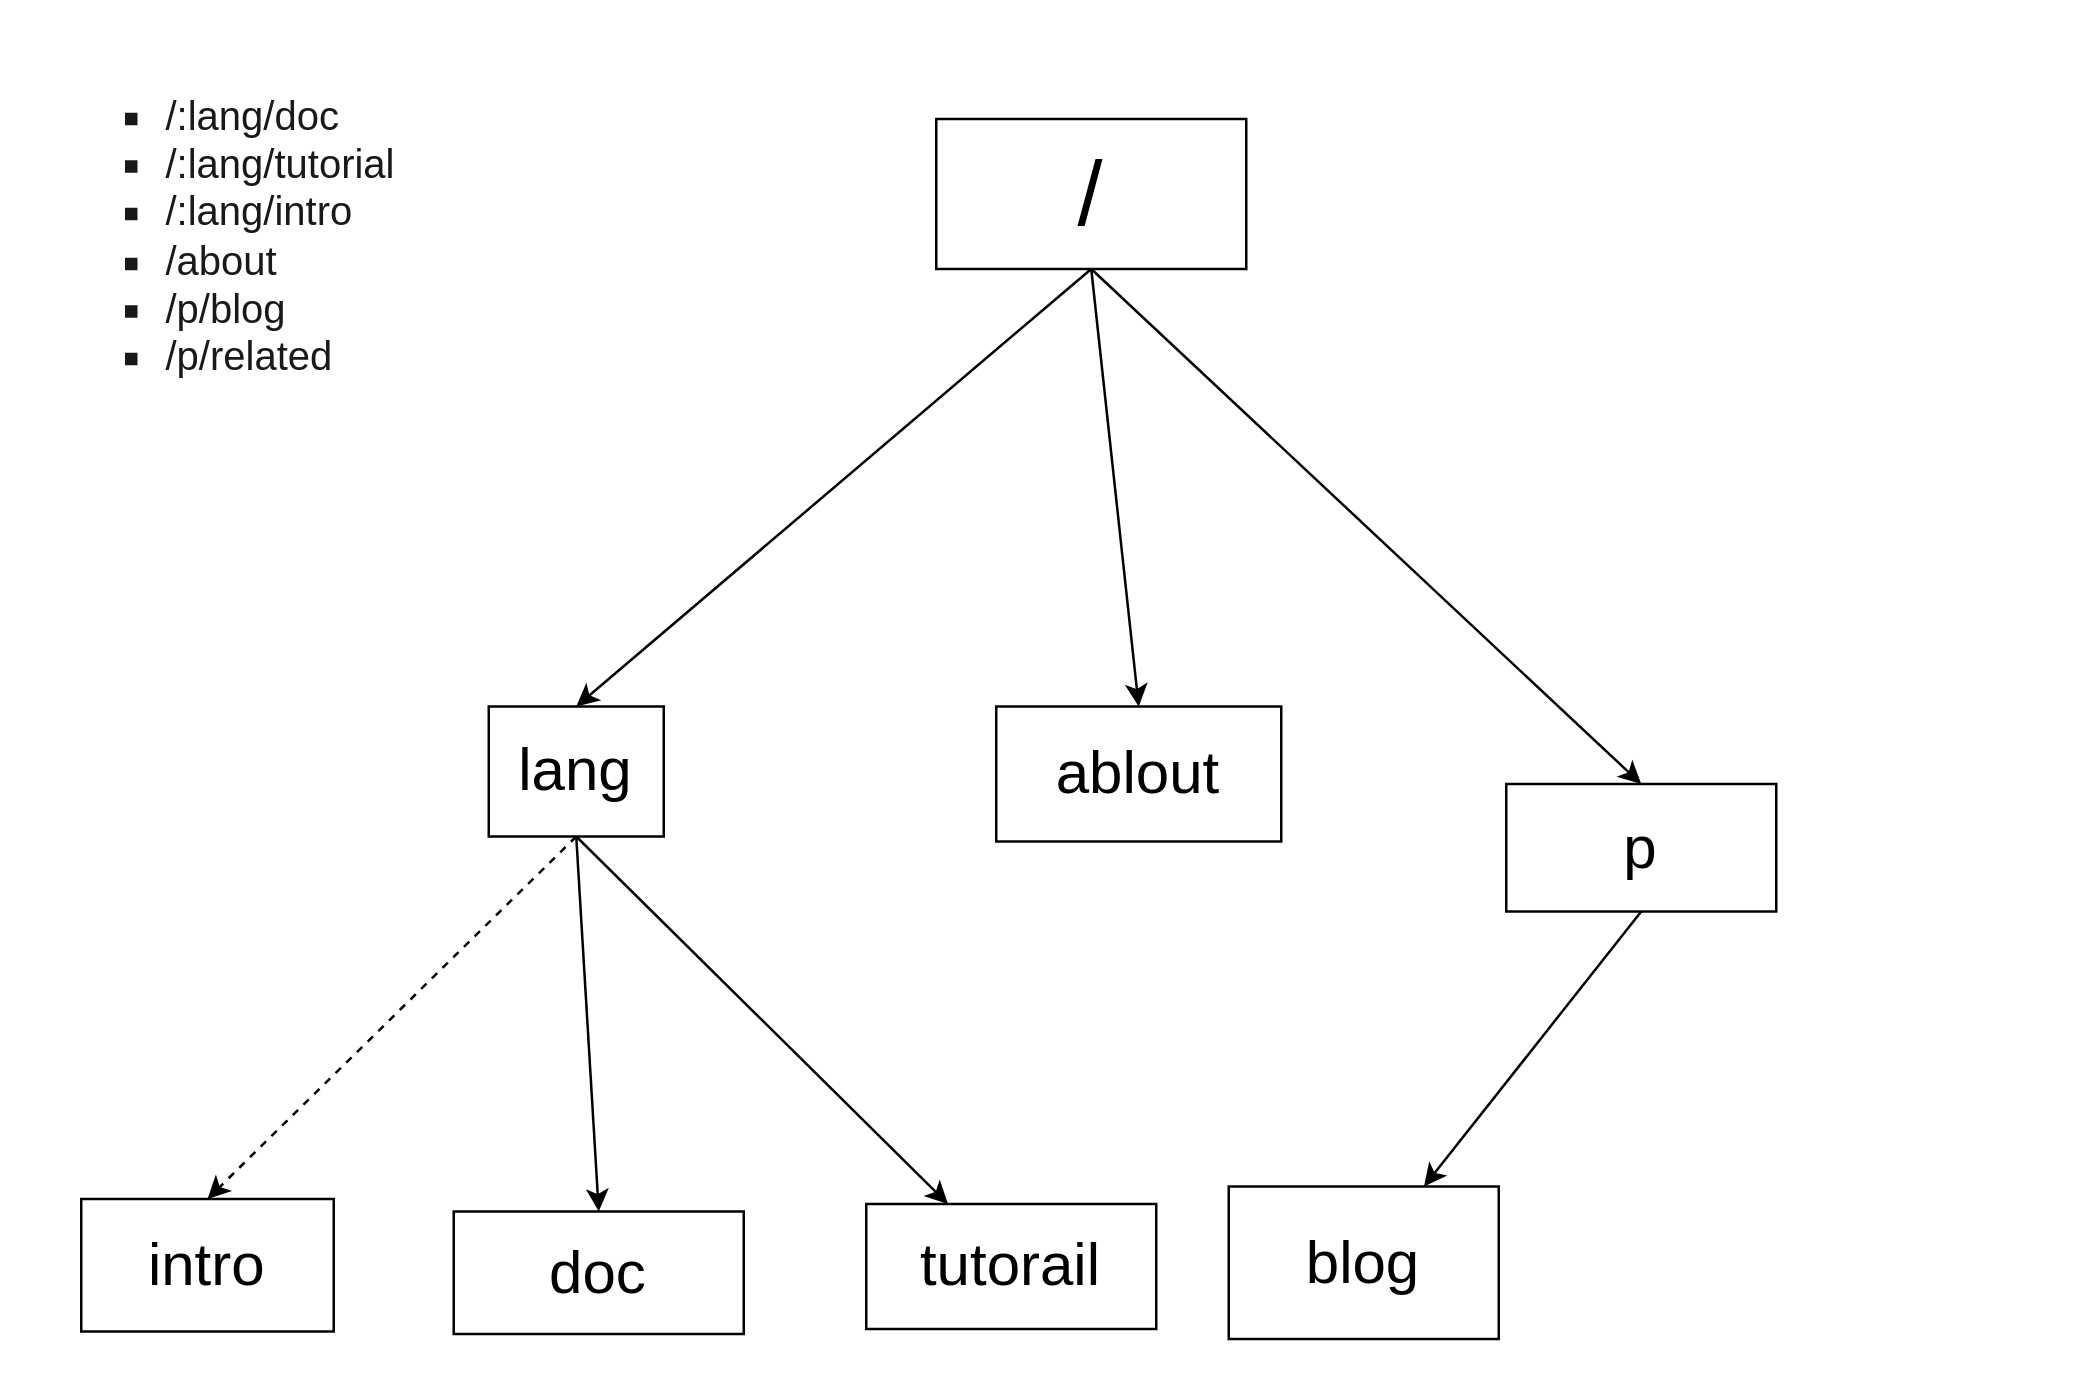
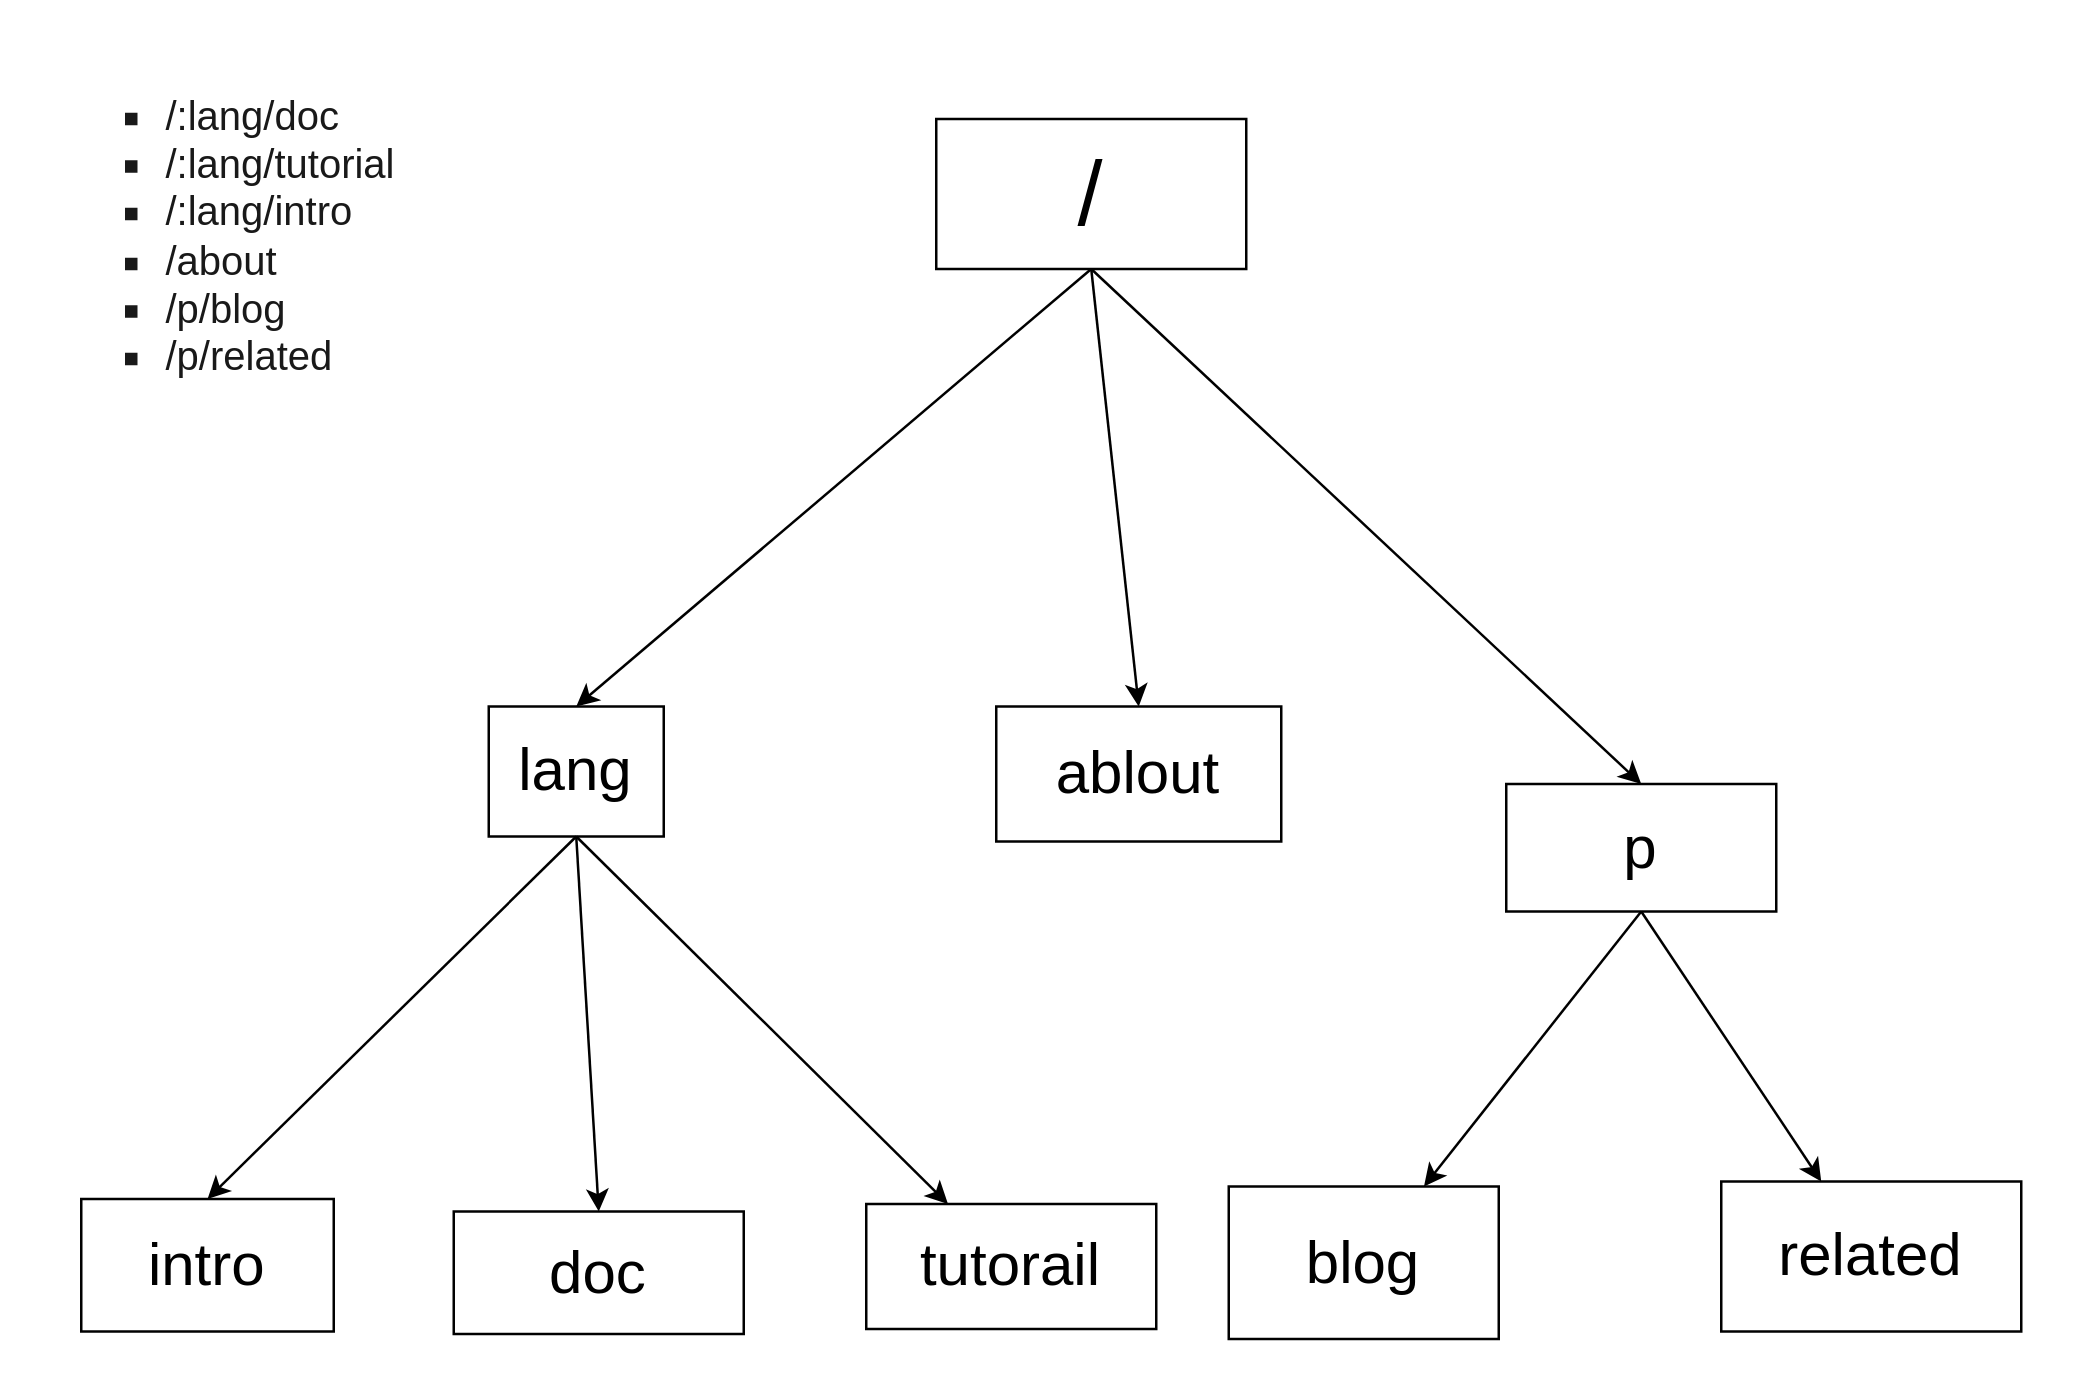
edge "lang" -> "intro": style dashed -> solid
edge "p" -> "related": added
node "related": added
